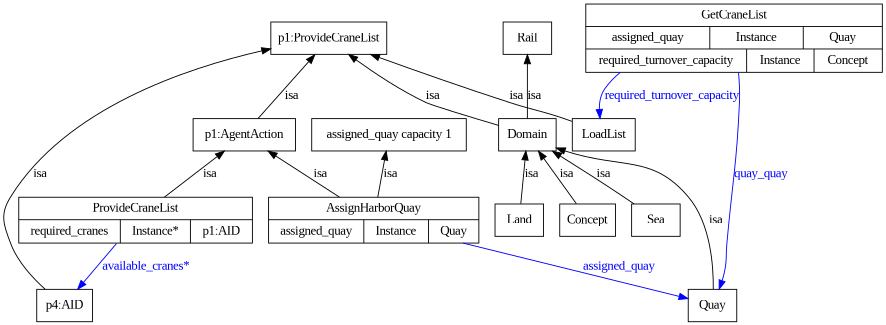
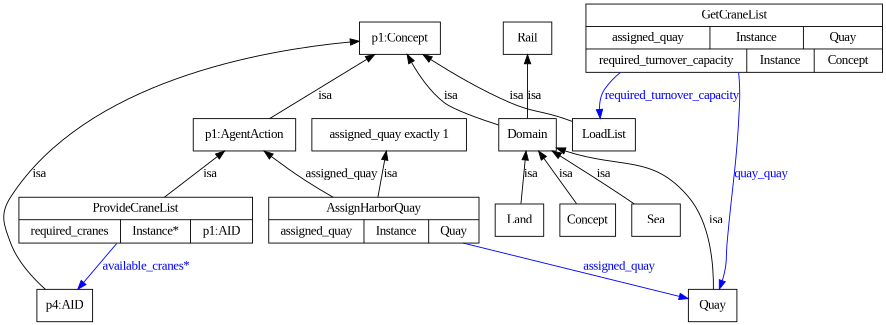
node "p1:ProvideCraneList": label "p1:ProvideCraneList" -> "p1:Concept"
node "assigned_quay capacity 1": label "assigned_quay capacity 1" -> "assigned_quay exactly 1"
edge "AssignHarborQuay" -> "p1:AgentAction": label "isa" -> "assigned_quay"
